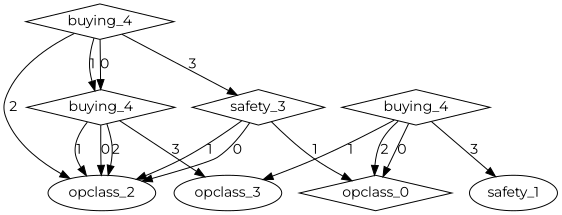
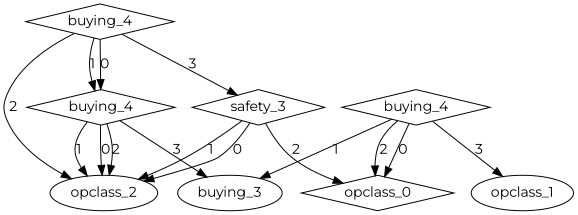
edge "safety_3" -> "opclass_0": label "1" -> "2"
node "opclass_3": label "opclass_3" -> "buying_3"
node "safety_1": label "safety_1" -> "opclass_1"
